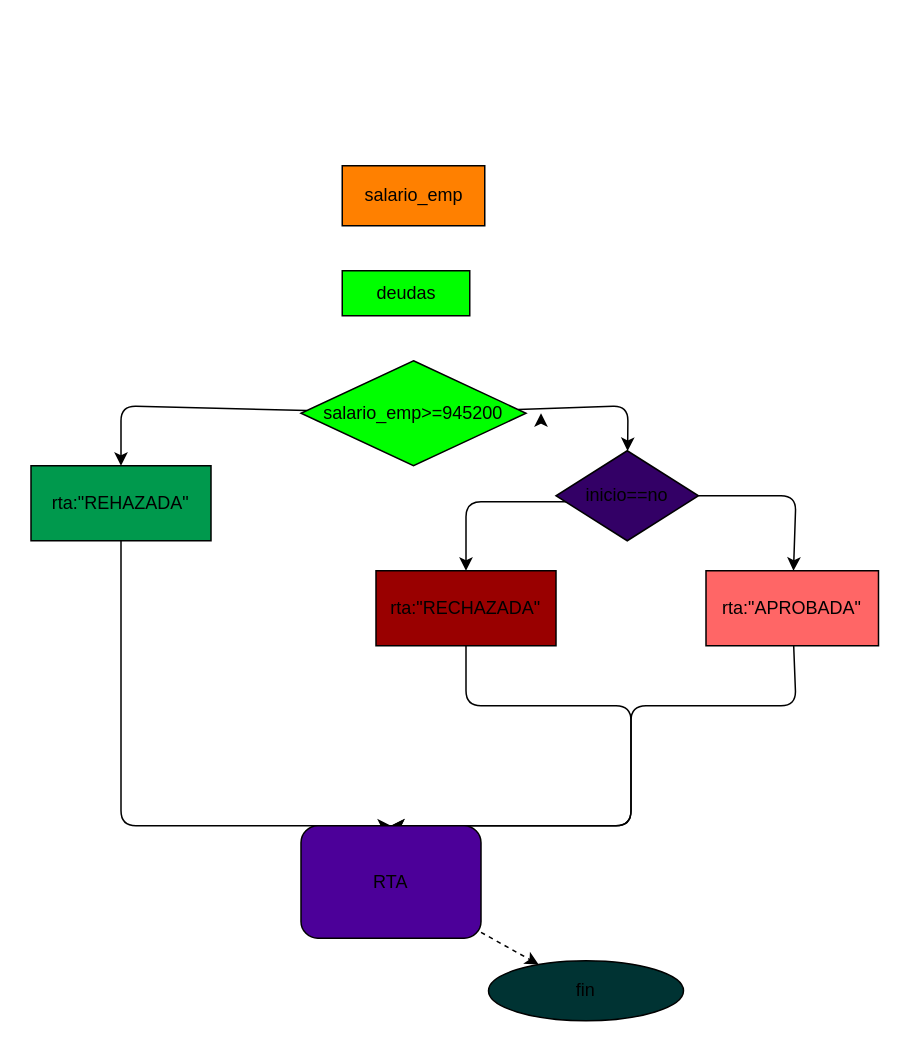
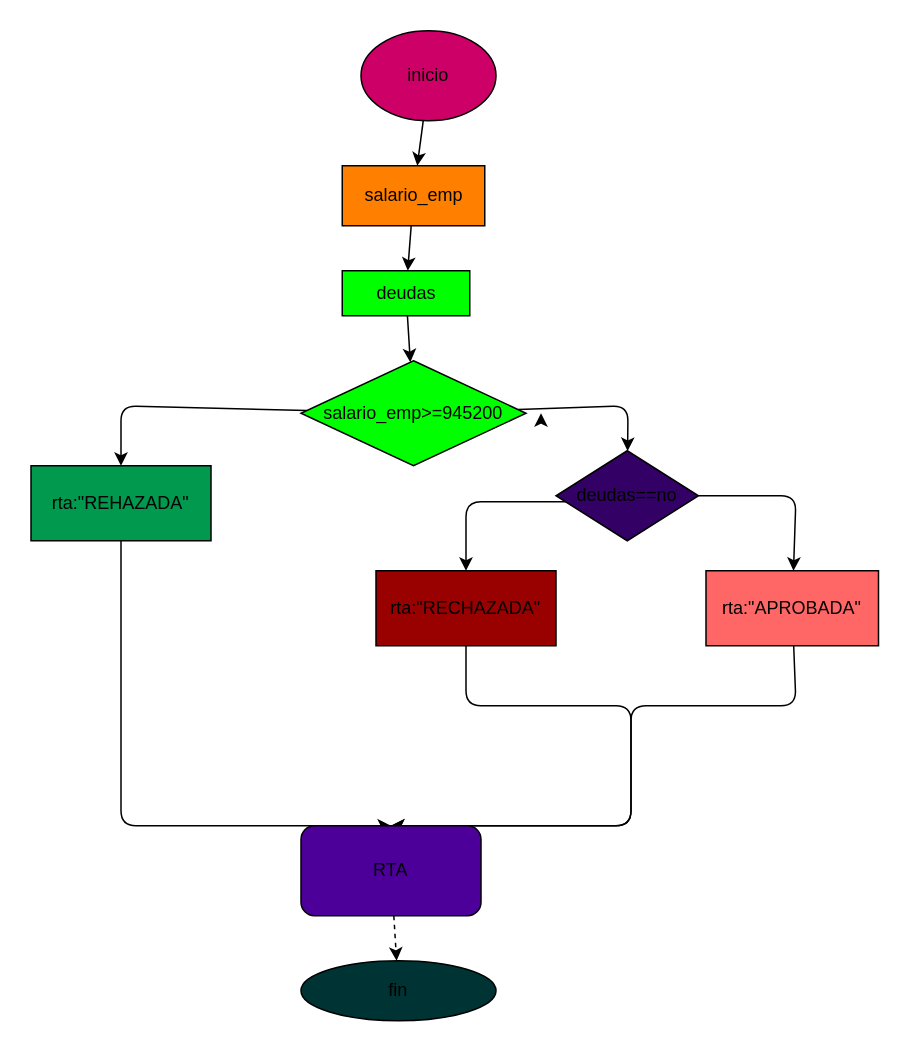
node "inicio": added
edge "inicio" -> "salario_emp": added
edge "salario_emp" -> "deudas": added
edge "deudas" -> "salario_emp>=945200": added
node "inicio==no": label "inicio==no" -> "deudas==no"
node "RTA": size 180x113 -> 180x90
node "fin": moved (586, 991) -> (398, 991)
